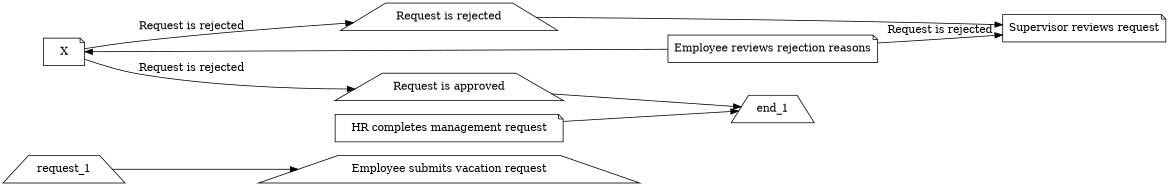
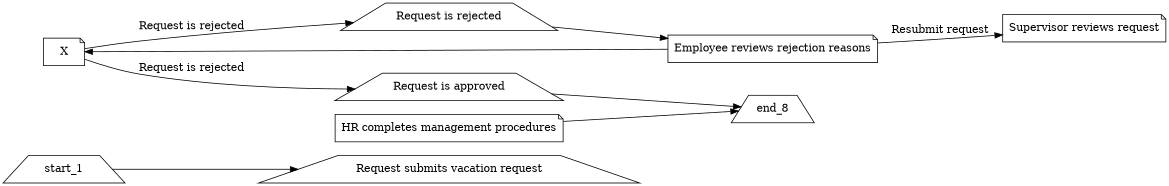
edge "Request is rejected" -> "Supervisor reviews request": now "Request is rejected" -> "Employee reviews rejection reasons"
edge "Employee reviews rejection reasons" -> "Supervisor reviews request": label "Request is rejected" -> "Resubmit request"
node "end_1": label "end_1" -> "end_8"
node "HR completes management request": label "HR completes management request" -> "HR completes management procedures"
node "request_1": label "request_1" -> "start_1"
node "Employee submits vacation request": label "Employee submits vacation request" -> "Request submits vacation request"
